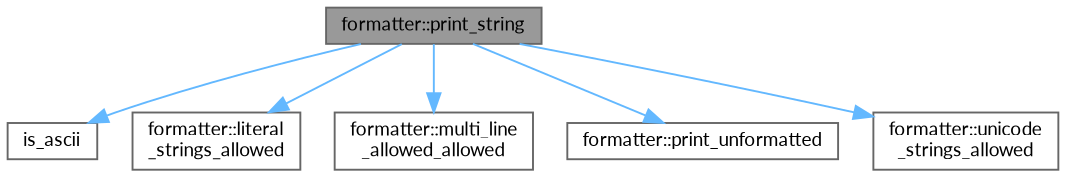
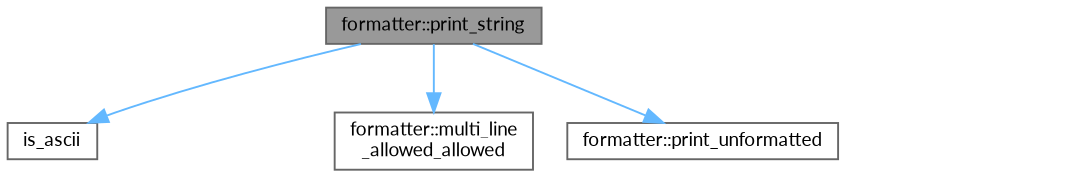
node "formatter::literal _strings_allowed": removed
node "formatter::unicode _strings_allowed": removed
